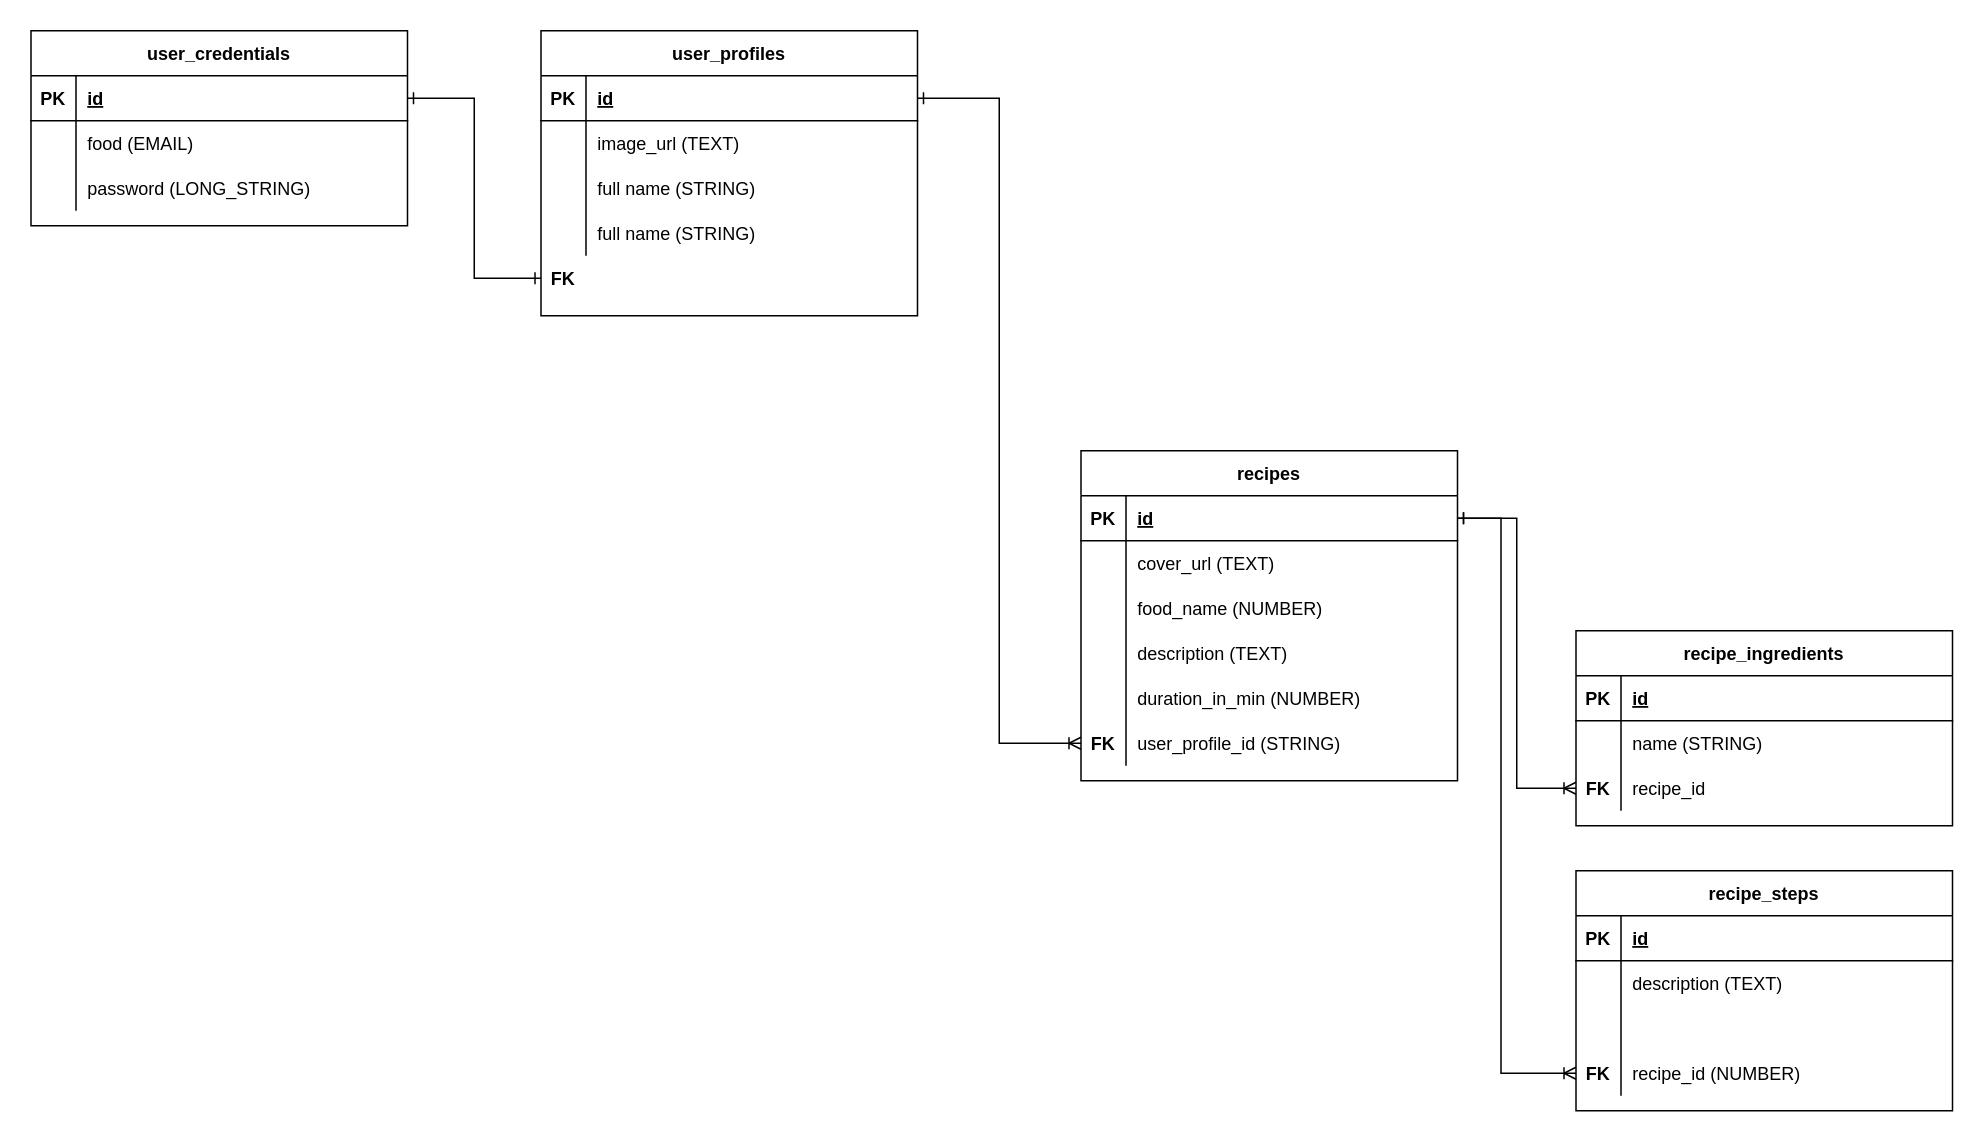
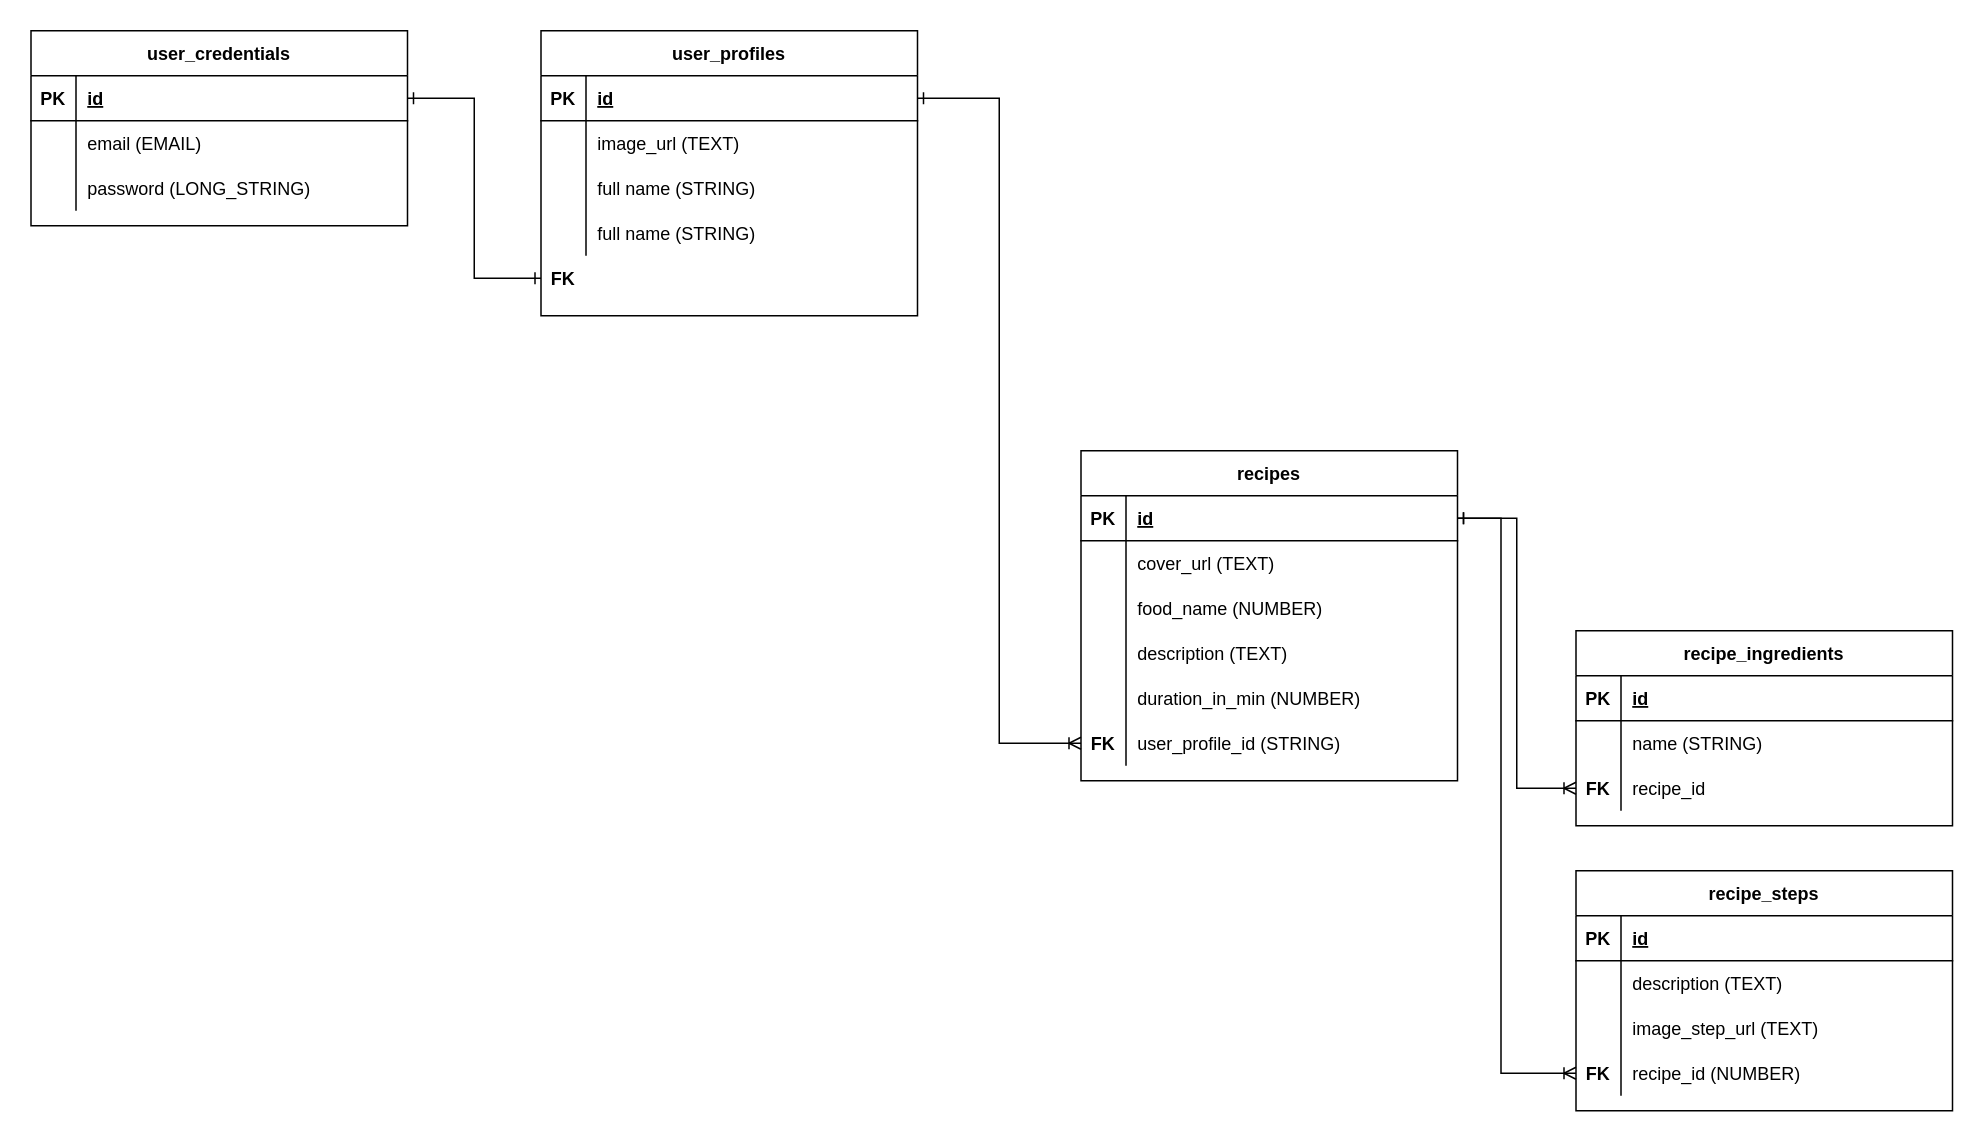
node "food (EMAIL)": label "food (EMAIL)" -> "email (EMAIL)"
node "image_step_url (TEXT)": added
